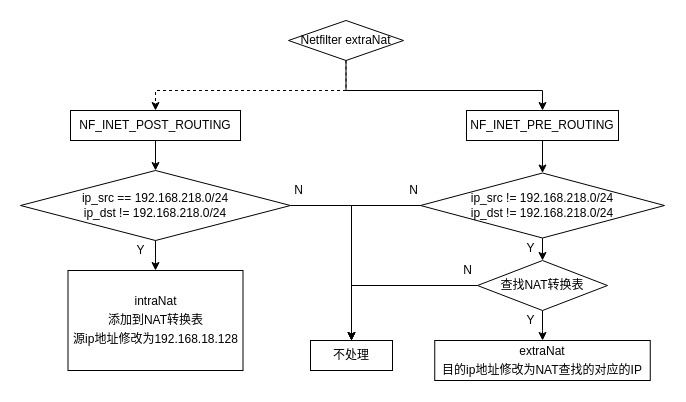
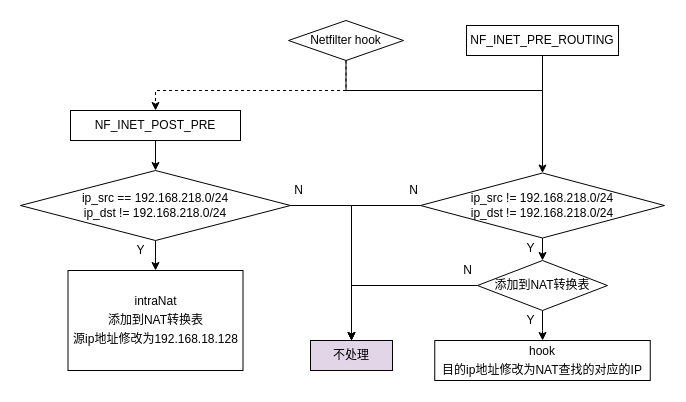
node "Netfilter extraNat": label "Netfilter extraNat" -> "Netfilter hook"
node "NF_INET_POST_ROUTING": label "NF_INET_POST_ROUTING" -> "NF_INET_POST_PRE"
node "NF_INET_PRE_ROUTING": moved (543, 126) -> (543, 41)
node "查找NAT转换表": label "查找NAT转换表" -> "添加到NAT转换表"
node "不处理": fillcolor #ffffff -> #e1d5e7
node "extraNat 目的ip地址修改为NAT查找的对应的IP": label "extraNat 目的ip地址修改为NAT查找的对应的IP" -> "hook 目的ip地址修改为NAT查找的对应的IP"
